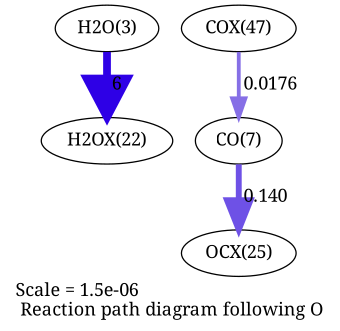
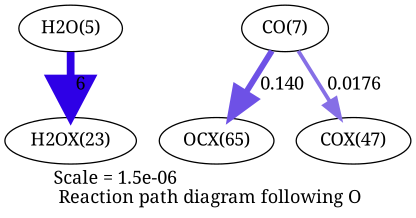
node "H2O(3)": label "H2O(3)" -> "H2O(5)"
edge "COX(47)" -> "CO(7)": reversed
node "H2OX(22)": label "H2OX(22)" -> "H2OX(23)"
node "OCX(25)": label "OCX(25)" -> "OCX(65)"
